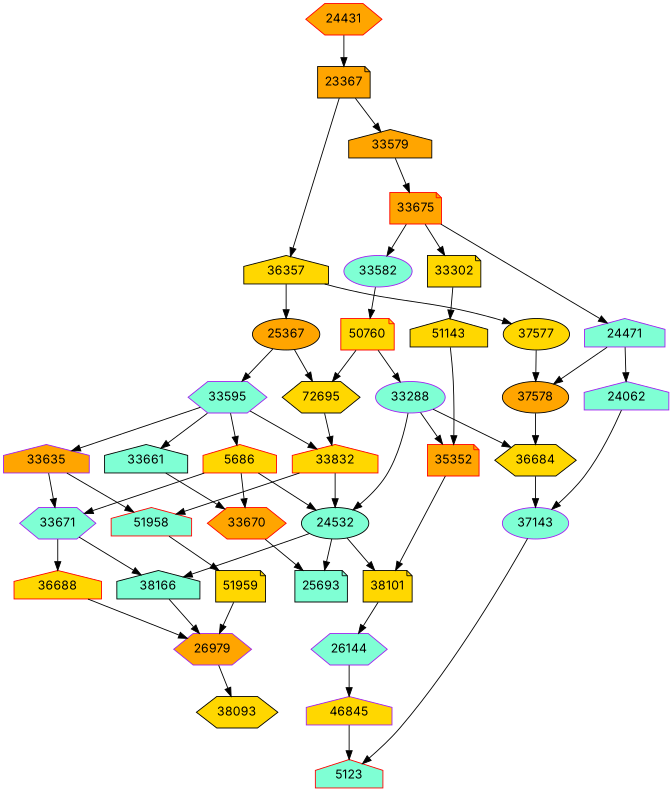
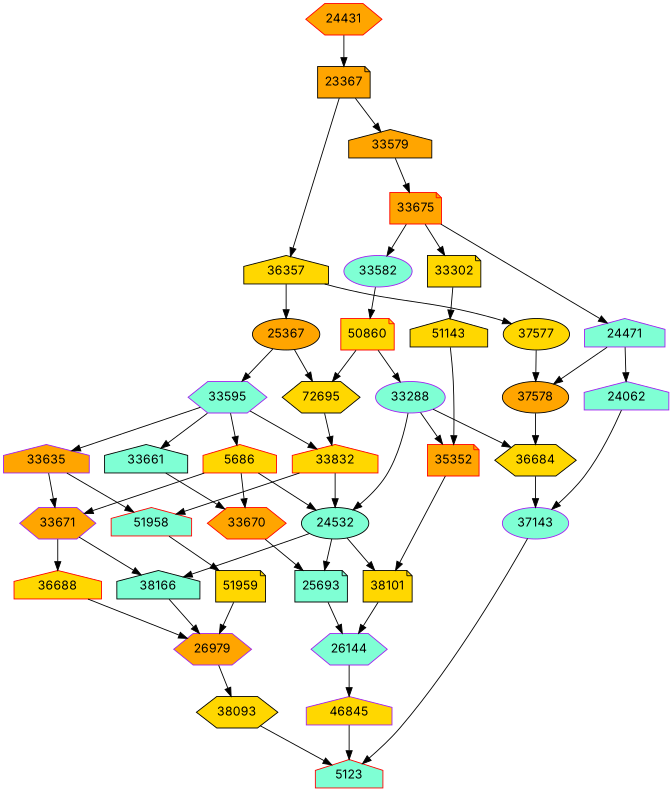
node "50760": label "50760" -> "50860"
node "33671": fillcolor aquamarine -> orange
edge "25693" -> "26144": added
edge "38093" -> "5123": added
